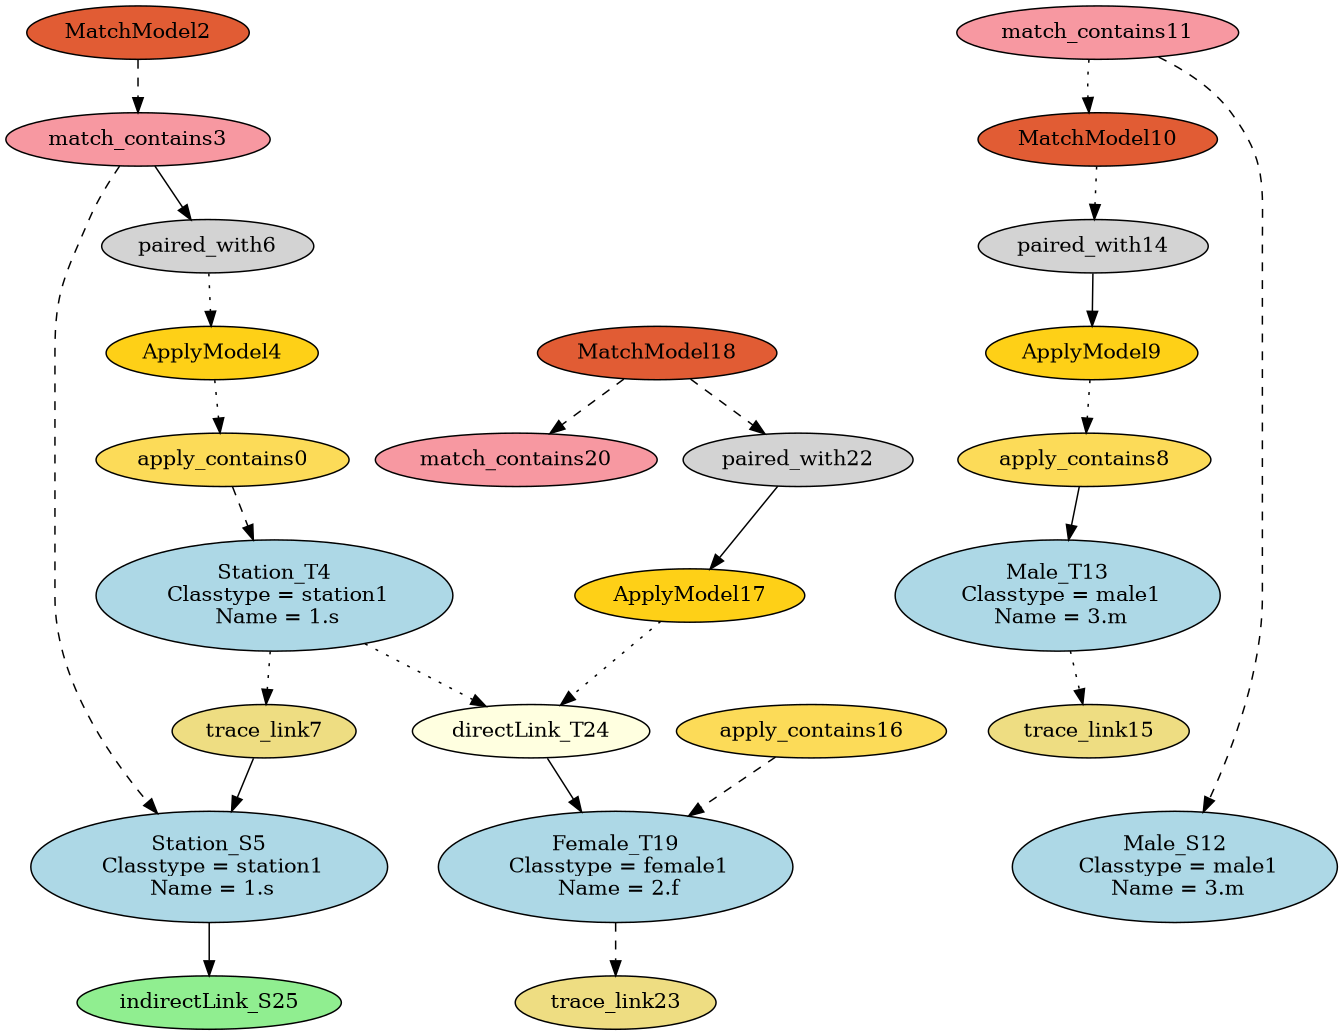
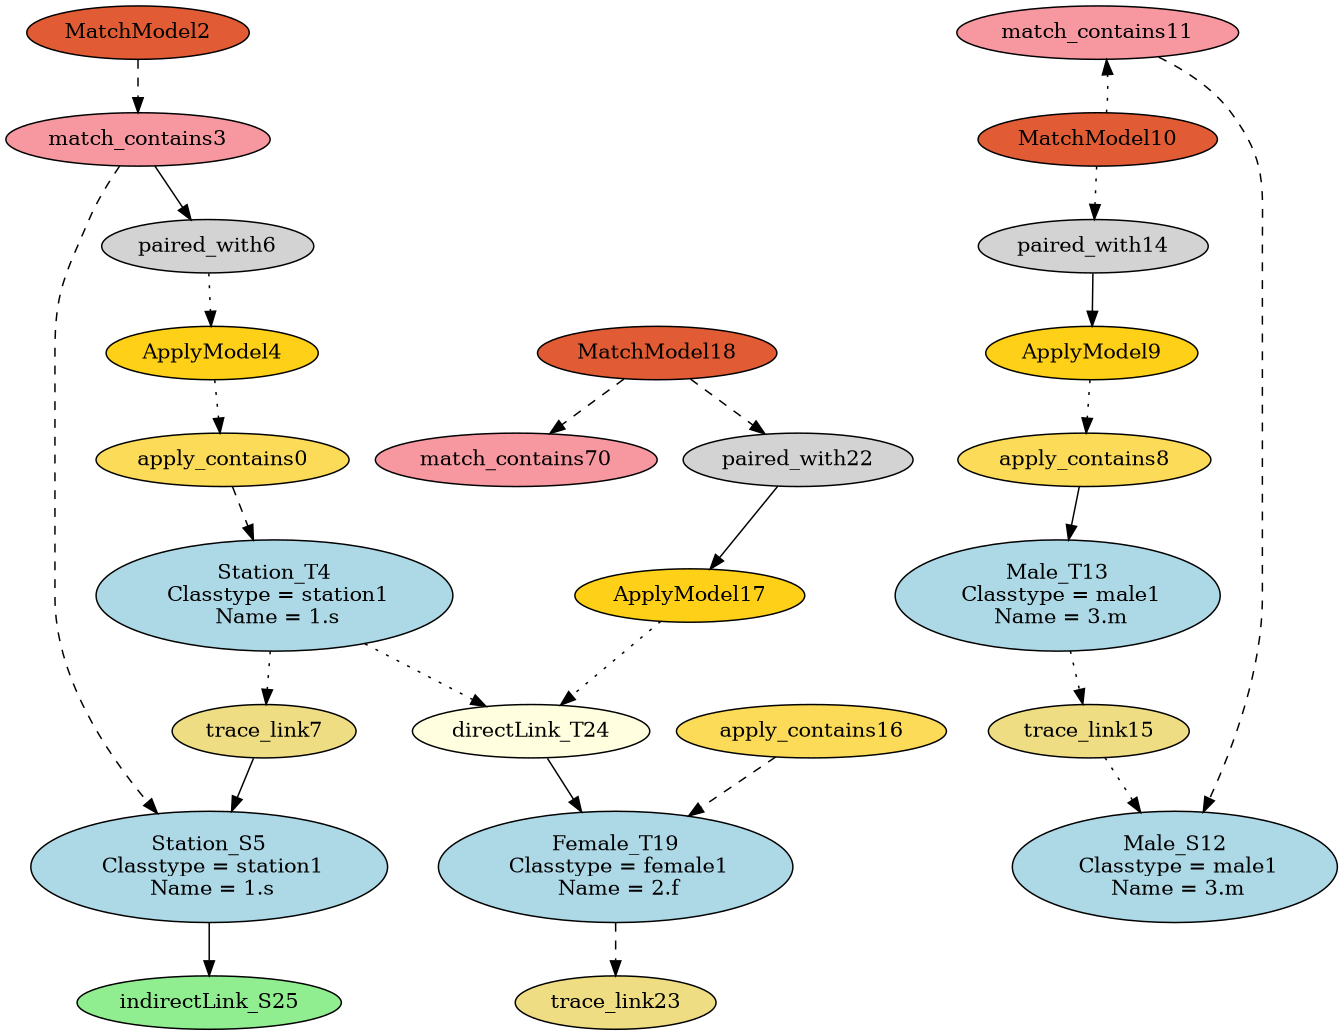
edge "match_contains11" -> "MatchModel10": reversed
node "match_contains20": label "match_contains20" -> "match_contains70"
edge "trace_link15" -> "Male_S12 Classtype = male1 Name = 3.m": added
